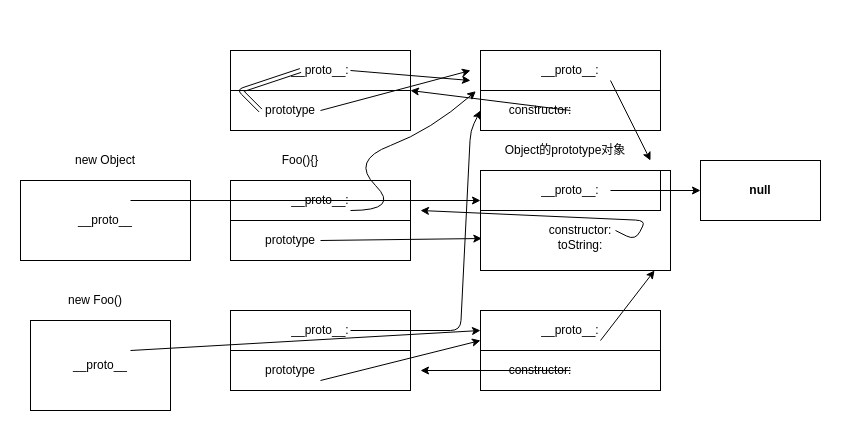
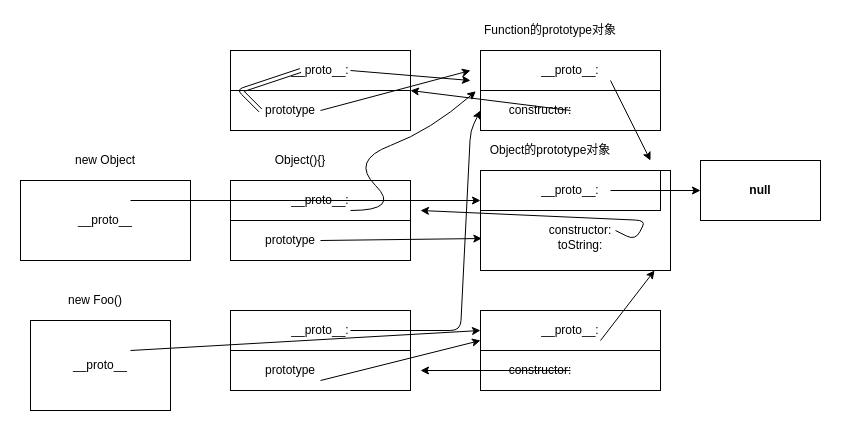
node "Function的prototype对象": added
node "Object的prototype对象": moved (566, 151) -> (551, 151)
node "Foo(){}": label "Foo(){}" -> "Object(){}"
